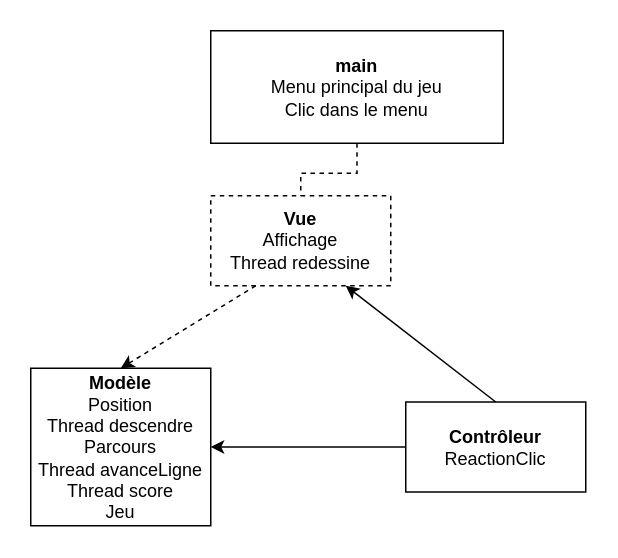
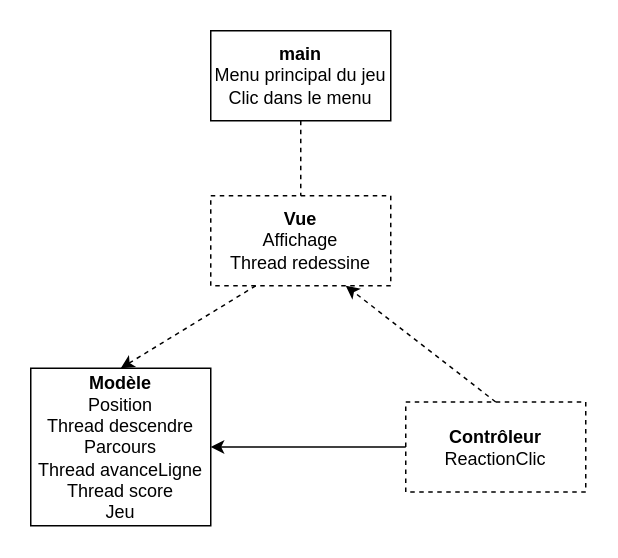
node "main Menu principal du jeu Clic dans le menu": size 293x113 -> 180x90
edge "Contrôleur ReactionClic" -> "Vue Affichage Thread redessine": style solid -> dashed
node "Contrôleur ReactionClic": style solid -> dashed
